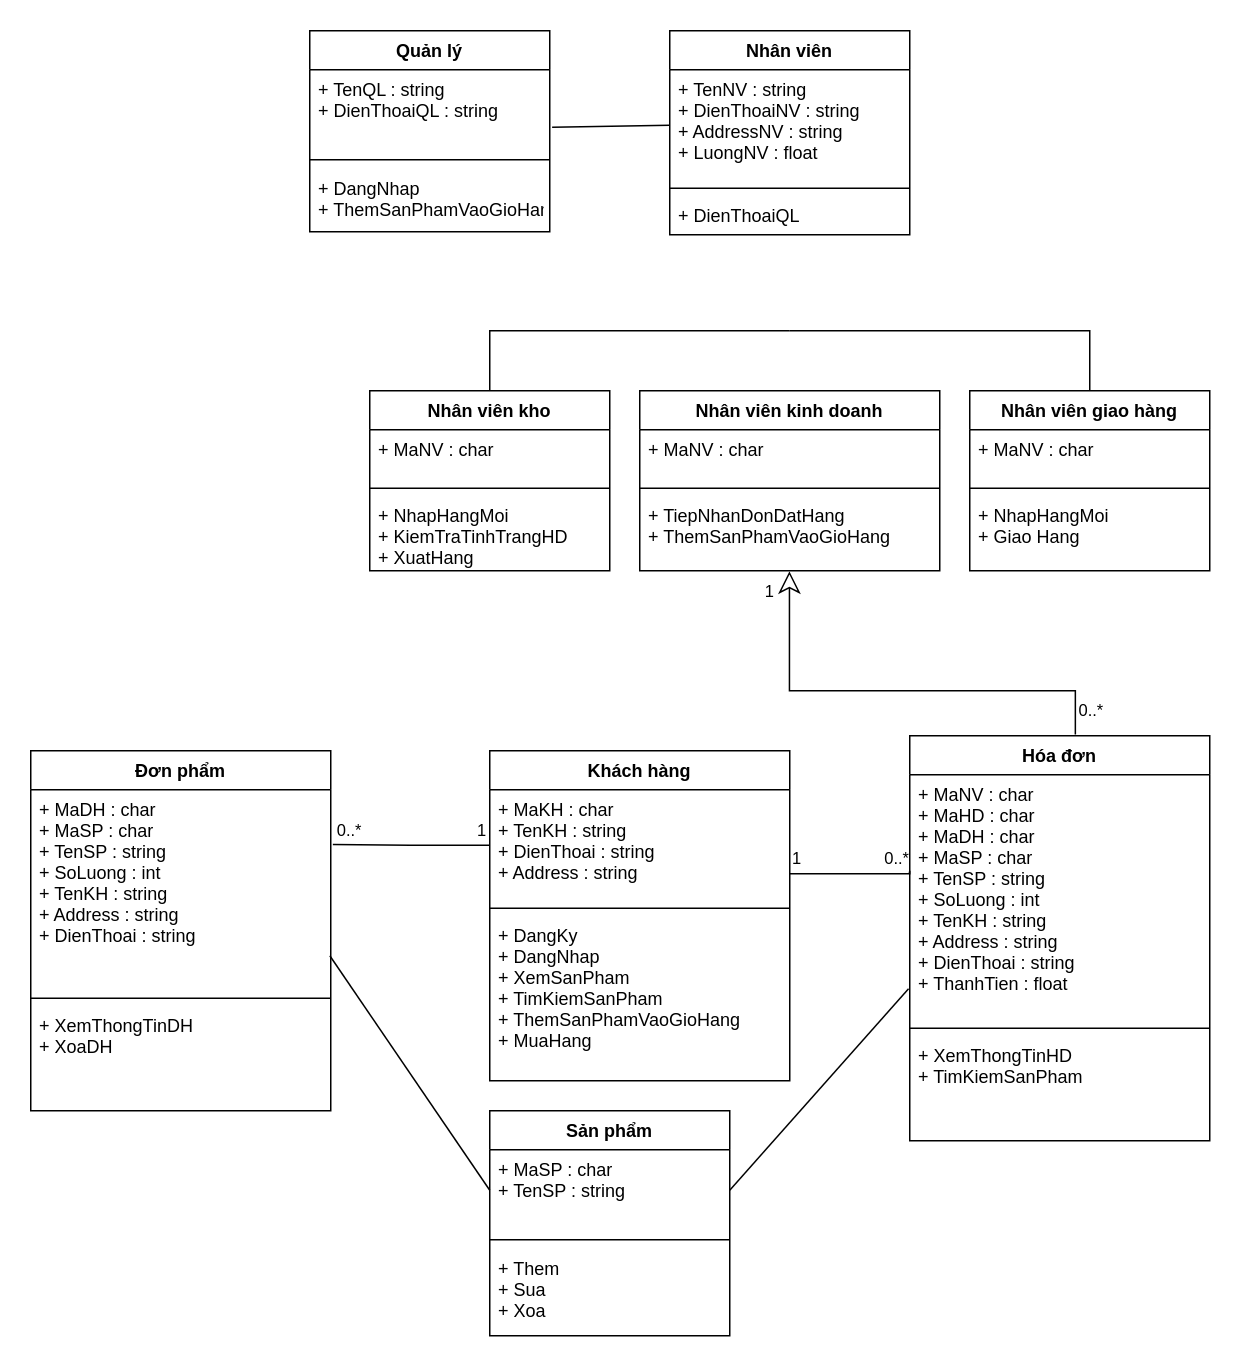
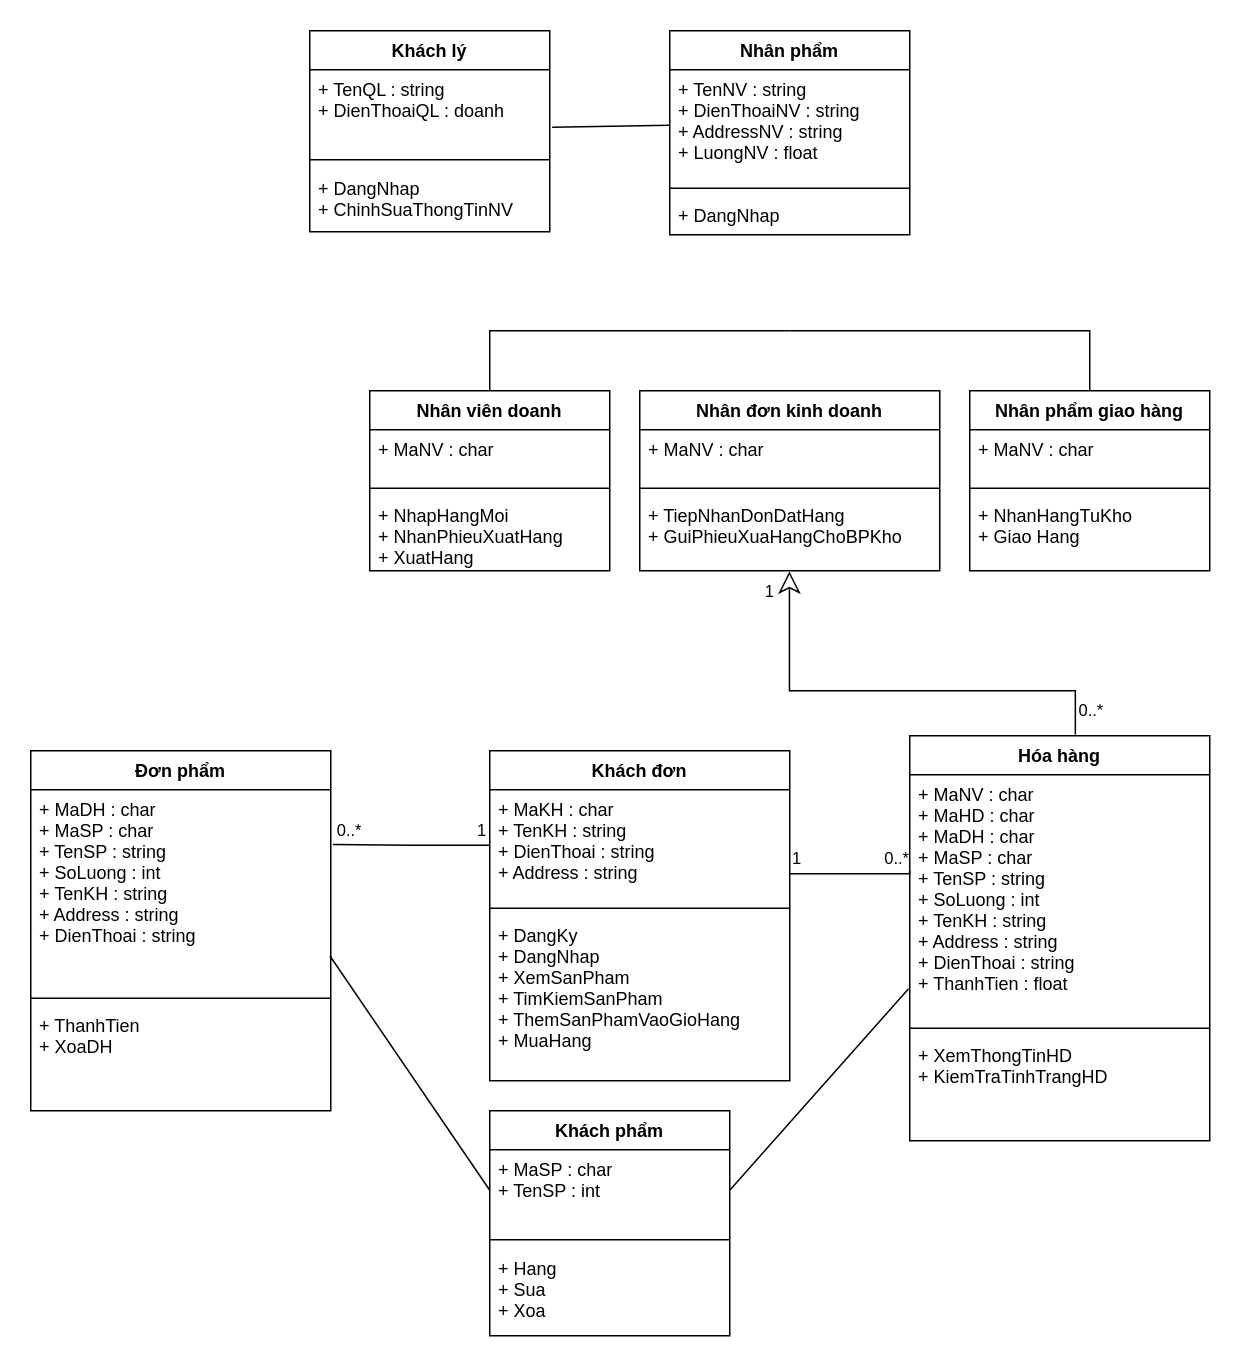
node "Quản lý": label "Quản lý" -> "Khách lý"
node "Nhân viên": label "Nhân viên" -> "Nhân phẩm"
node "+ TenQL : string + DienThoaiQL : string": label "+ TenQL : string + DienThoaiQL : string" -> "+ TenQL : string + DienThoaiQL : doanh"
node "+ DangNhap + ThemSanPhamVaoGioHang": label "+ DangNhap + ThemSanPhamVaoGioHang" -> "+ DangNhap + ChinhSuaThongTinNV"
node "+ DienThoaiQL": label "+ DienThoaiQL" -> "+ DangNhap"
node "Nhân viên kho": label "Nhân viên kho" -> "Nhân viên doanh"
node "Nhân viên kinh doanh": label "Nhân viên kinh doanh" -> "Nhân đơn kinh doanh"
node "Nhân viên giao hàng": label "Nhân viên giao hàng" -> "Nhân phẩm giao hàng"
node "+ NhapHangMoi + KiemTraTinhTrangHD + XuatHang": label "+ NhapHangMoi + KiemTraTinhTrangHD + XuatHang" -> "+ NhapHangMoi + NhanPhieuXuatHang + XuatHang"
node "+ TiepNhanDonDatHang + ThemSanPhamVaoGioHang": label "+ TiepNhanDonDatHang + ThemSanPhamVaoGioHang" -> "+ TiepNhanDonDatHang + GuiPhieuXuaHangChoBPKho"
node "+ NhapHangMoi + Giao Hang": label "+ NhapHangMoi + Giao Hang" -> "+ NhanHangTuKho + Giao Hang"
node "Hóa đơn": label "Hóa đơn" -> "Hóa hàng"
node "Khách hàng": label "Khách hàng" -> "Khách đơn"
node "+ XemThongTinDH + XoaDH": label "+ XemThongTinDH + XoaDH" -> "+ ThanhTien + XoaDH"
node "+ XemThongTinHD + TimKiemSanPham": label "+ XemThongTinHD + TimKiemSanPham" -> "+ XemThongTinHD + KiemTraTinhTrangHD"
node "Sản phẩm": label "Sản phẩm" -> "Khách phẩm"
node "+ MaSP : char + TenSP : string": label "+ MaSP : char + TenSP : string" -> "+ MaSP : char + TenSP : int"
node "+ Them + Sua + Xoa": label "+ Them + Sua + Xoa" -> "+ Hang + Sua + Xoa"
